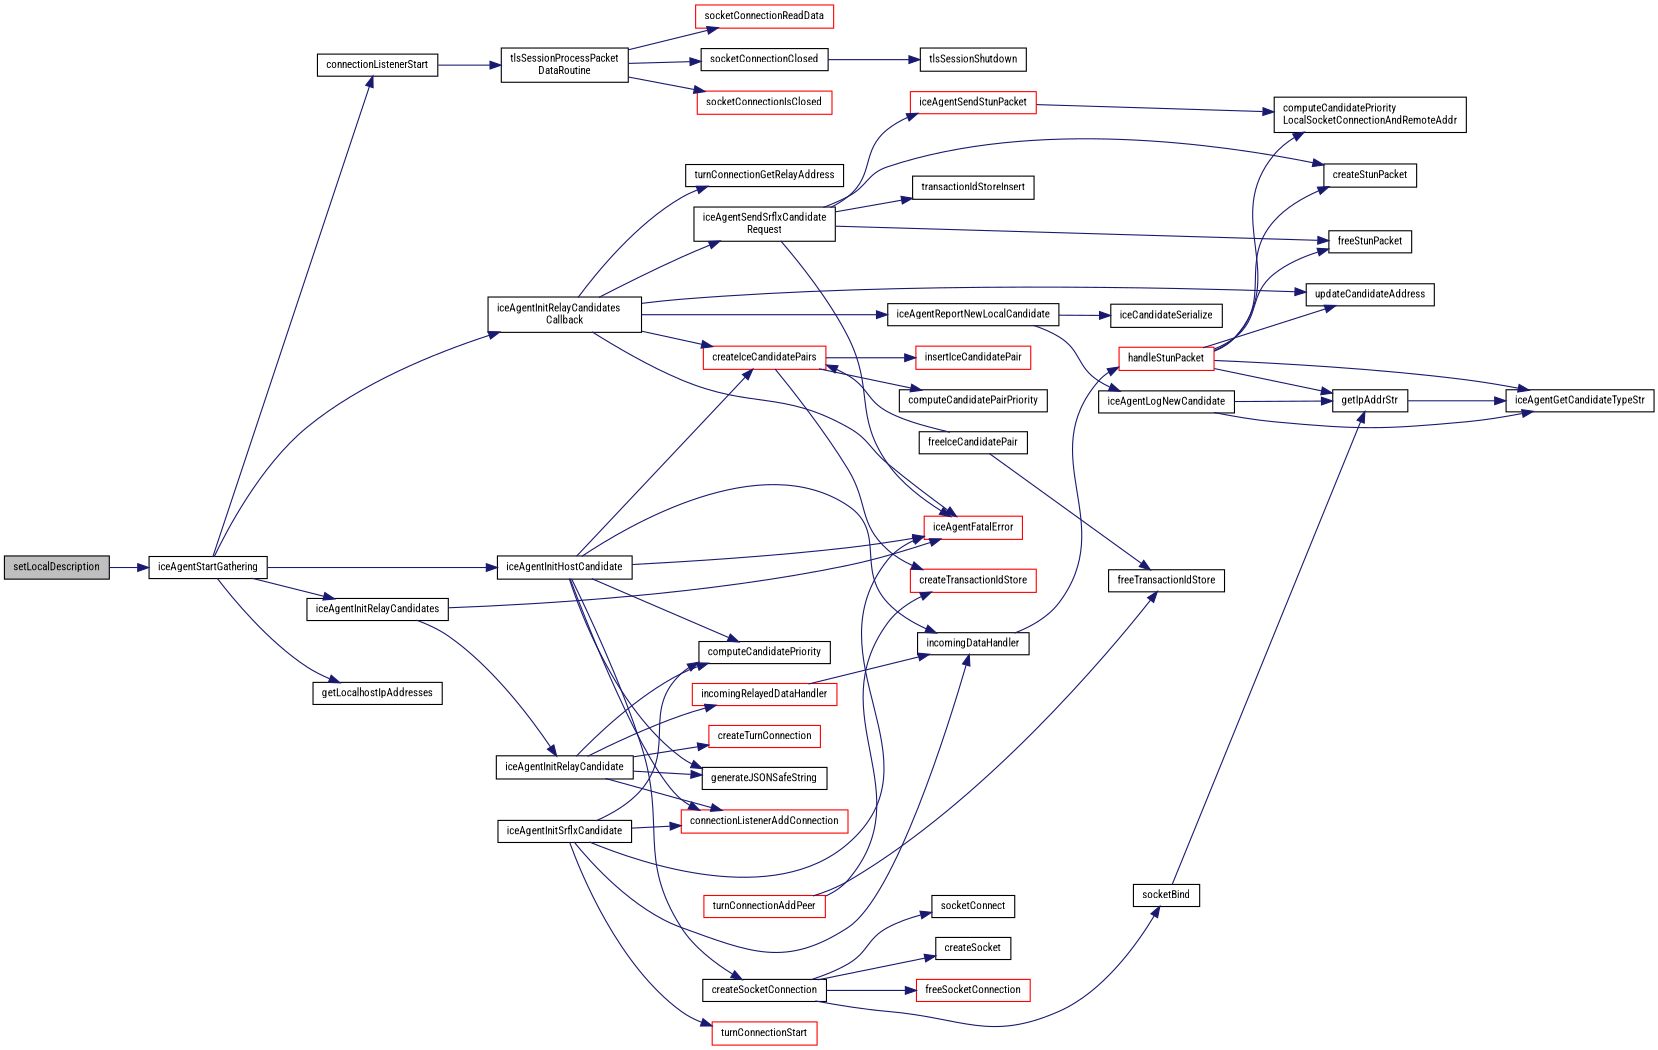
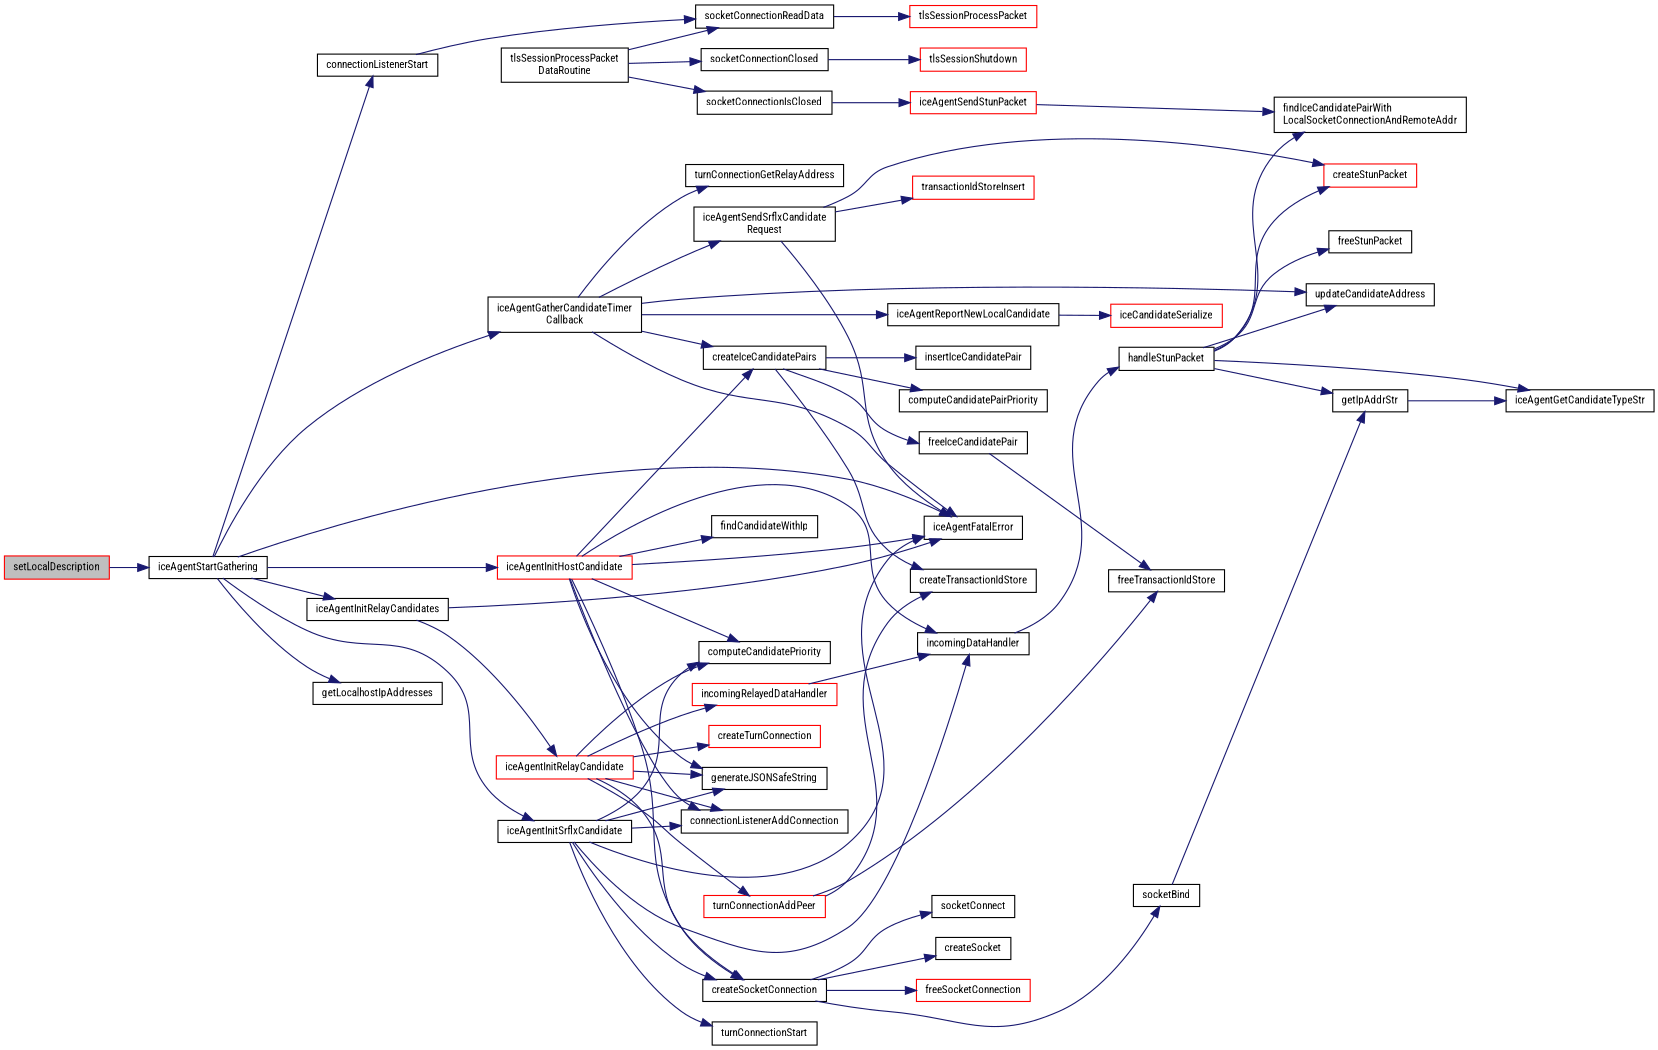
node "socketConnectionReadData": color red -> black
node "tlsSessionProcessPacket": added
node "tlsSessionShutdown": color black -> red
edge "connectionListenerStart" -> "tlsSessionProcessPacket DataRoutine": now "connectionListenerStart" -> "socketConnectionReadData"
node "socketConnectionIsClosed": color red -> black
node "computeCandidatePriority LocalSocketConnectionAndRemoteAddr": label "computeCandidatePriority LocalSocketConnectionAndRemoteAddr" -> "findIceCandidatePairWith LocalSocketConnectionAndRemoteAddr"
edge "iceAgentSendSrflxCandidate Request" -> "iceAgentSendStunPacket": now "socketConnectionIsClosed" -> "iceAgentSendStunPacket"
node "createStunPacket": color black -> red
node "transactionIdStoreInsert": color black -> red
edge "iceAgentSendSrflxCandidate Request" -> "freeStunPacket": removed
node "iceAgentInitRelayCandidates Callback": label "iceAgentInitRelayCandidates Callback" -> "iceAgentGatherCandidateTimer Callback"
node "iceCandidateSerialize": color black -> red
node "createIceCandidatePairs": color red -> black
node "insertIceCandidatePair": color red -> black
node "handleStunPacket": color red -> black
node "iceAgentLogNewCandidate": removed
edge "freeIceCandidatePair" -> "createIceCandidatePairs": reversed
edge "iceAgentStartGathering" -> "iceAgentFatalError": added
node "findCandidateWithIp": added
node "iceAgentFatalError": color red -> black
node "setLocalDescription": color black -> red
node "iceAgentInitHostCandidate": color black -> red
node "createTransactionIdStore": color red -> black
edge "iceAgentStartGathering" -> "iceAgentInitSrflxCandidate": added
node "iceAgentInitRelayCandidate": color black -> red
edge "iceAgentInitSrflxCandidate" -> "generateJSONSafeString": added
node "connectionListenerAddConnection": color red -> black
edge "iceAgentInitRelayCandidate" -> "turnConnectionAddPeer": added
edge "iceAgentInitRelayCandidate" -> "createSocketConnection": added
edge "iceAgentInitSrflxCandidate" -> "createSocketConnection": added
node "turnConnectionStart": color red -> black
